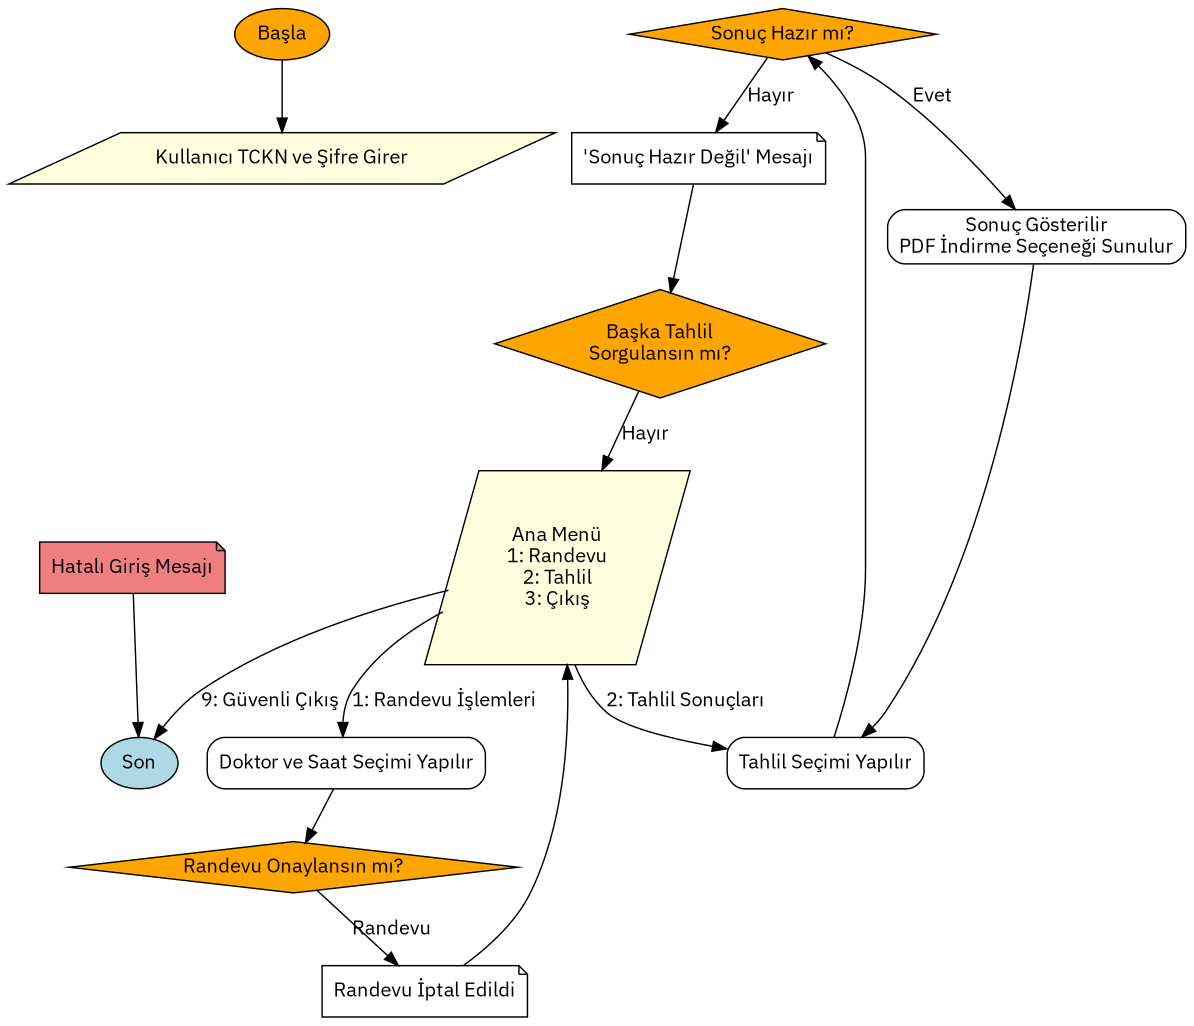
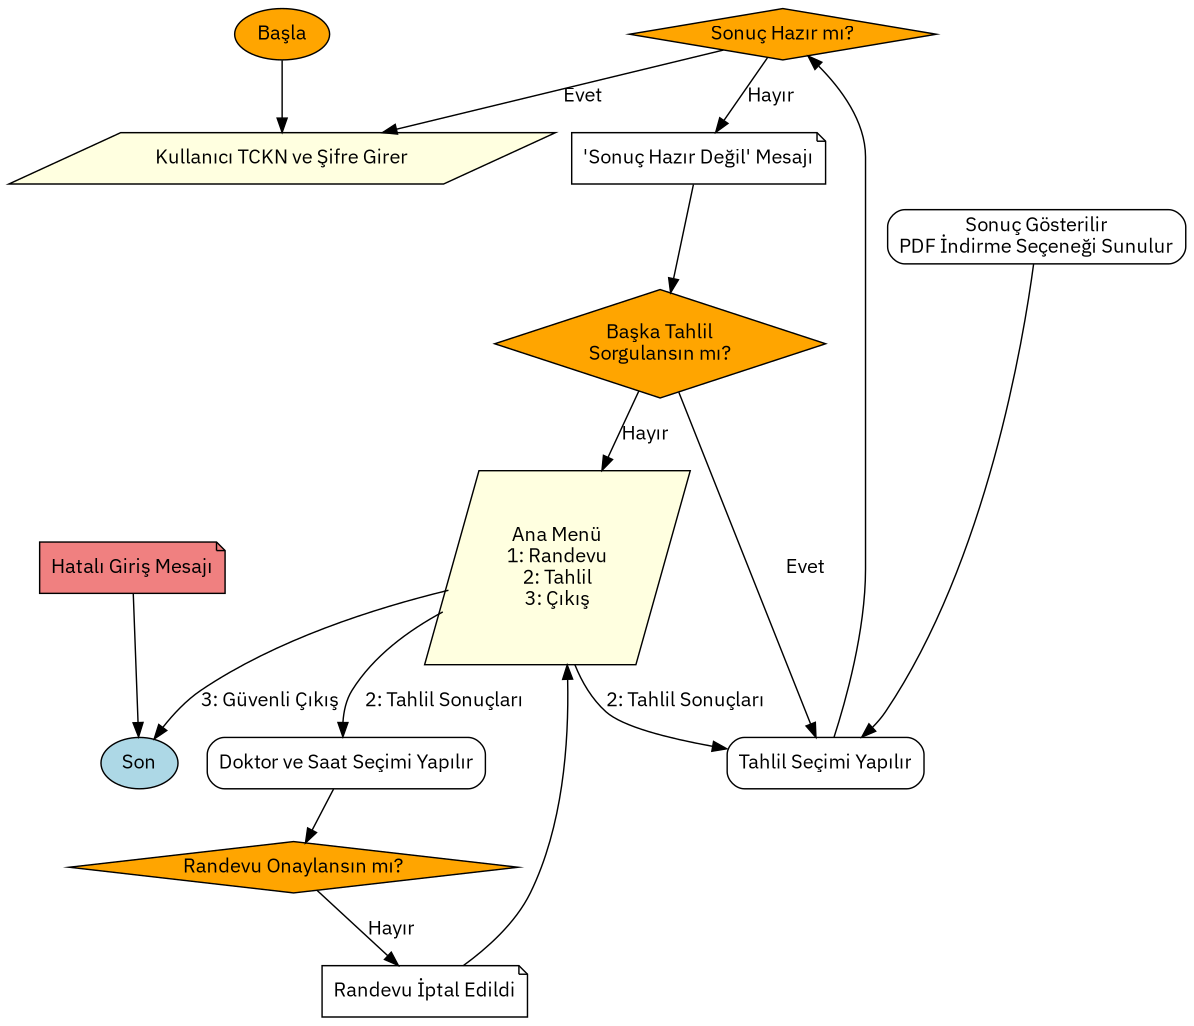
edge "Sonuç Hazır mı?" -> "Sonuç Gösterilir PDF İndirme Seçeneği Sunulur": now "Sonuç Hazır mı?" -> "Kullanıcı TCKN ve Şifre Girer"
edge "Başka Tahlil Sorgulansın mı?" -> "Tahlil Seçimi Yapılır": added, label "Evet"
edge "Ana Menü 1: Randevu 2: Tahlil 3: Çıkış" -> "Son": label "9: Güvenli Çıkış" -> "3: Güvenli Çıkış"
edge "Ana Menü 1: Randevu 2: Tahlil 3: Çıkış" -> "Doktor ve Saat Seçimi Yapılır": label "1: Randevu İşlemleri" -> "2: Tahlil Sonuçları"
edge "Randevu Onaylansın mı?" -> "Randevu İptal Edildi": label "Randevu" -> "Hayır"
